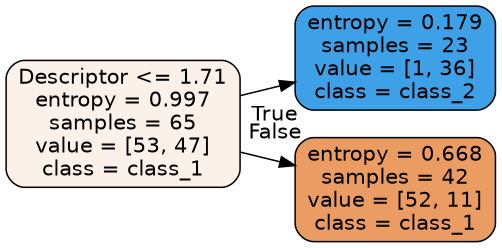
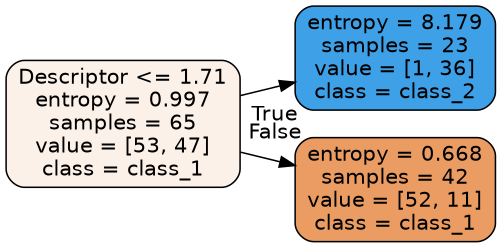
node "entropy = 0.179 samples = 23 value = [1, 36] class = class_2": label "entropy = 0.179 samples = 23 value = [1, 36] class = class_2" -> "entropy = 8.179 samples = 23 value = [1, 36] class = class_2"
